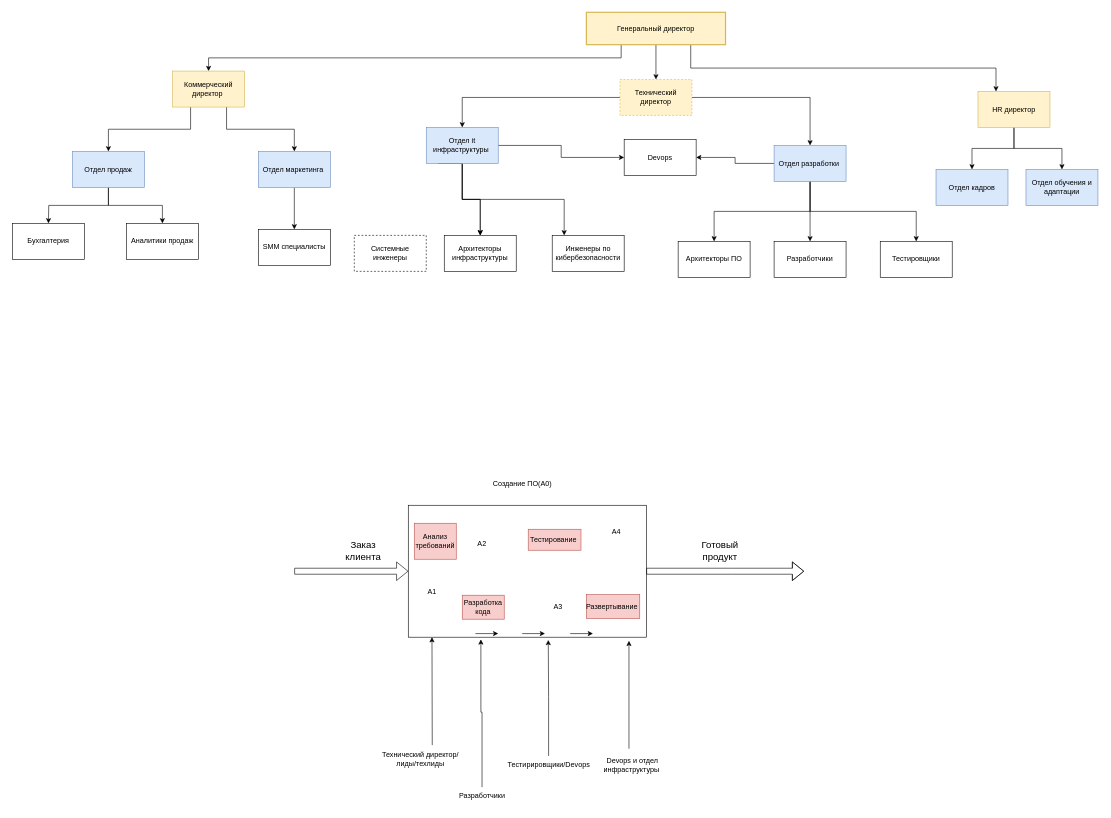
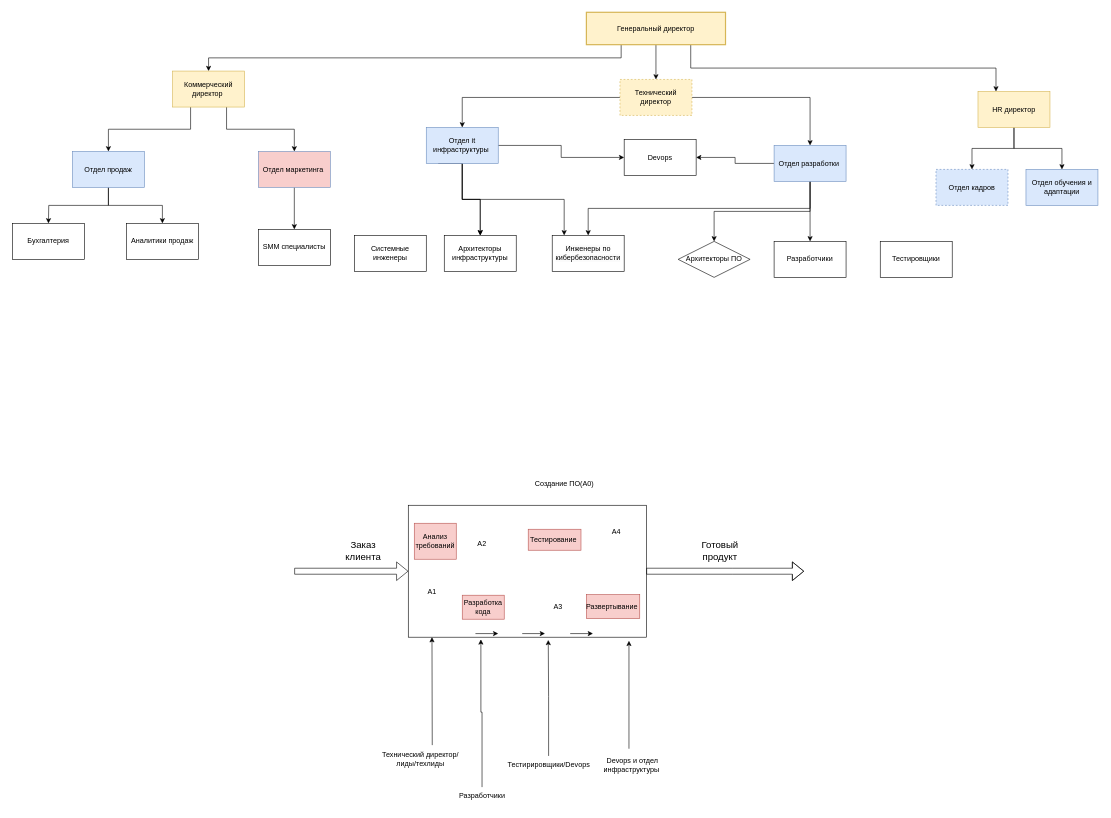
node "Отдел маркетинга": fillcolor #dae8fc -> #f8cecc
node "Отдел кадров": style solid -> dashed
edge "Отдел разработки" -> "Тестировщики": now "Отдел разработки" -> "Инженеры по кибербезопасности"
node "Системные инженеры": style dashed -> solid
node "Архитекторы ПО": shape rectangle -> diamond
node "Создание ПО(A0)": moved (522, 485) -> (564, 485)
